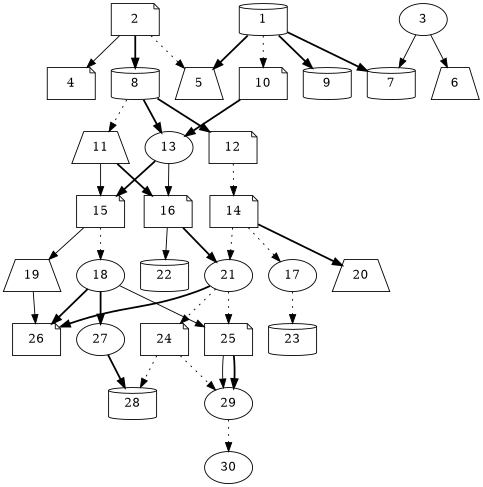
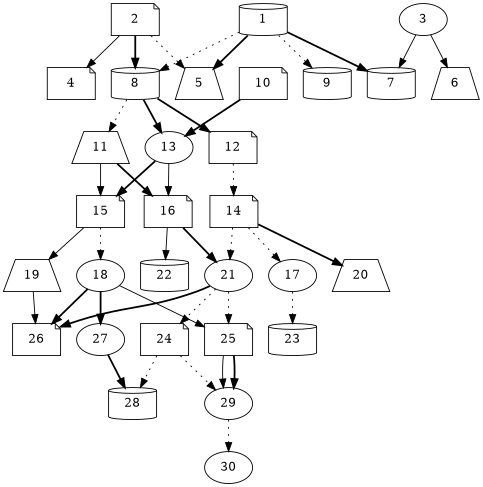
edge "1" -> "10": now "1" -> "8"
edge "1" -> "9": style bold -> dotted
